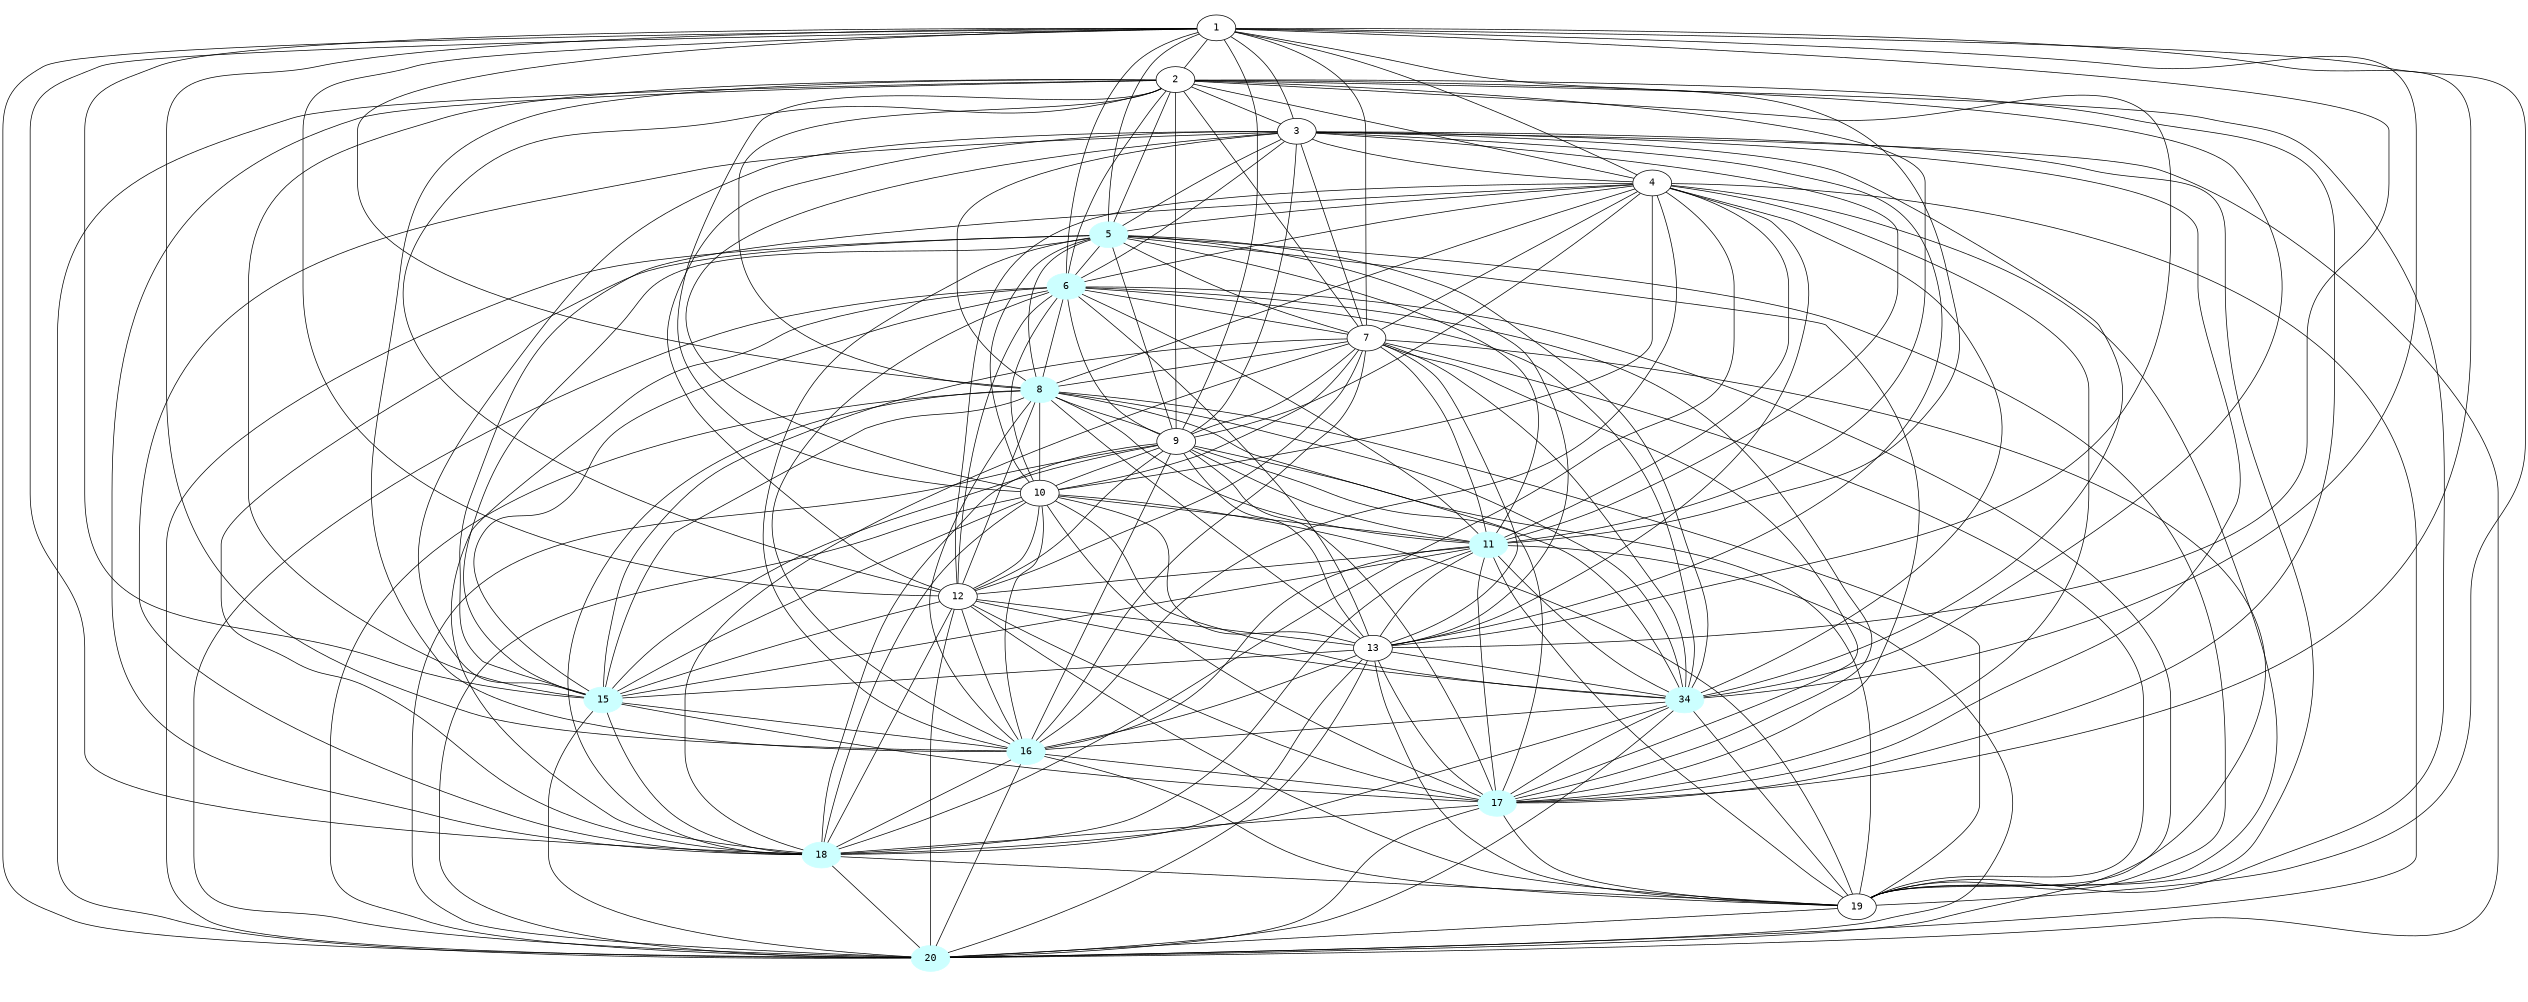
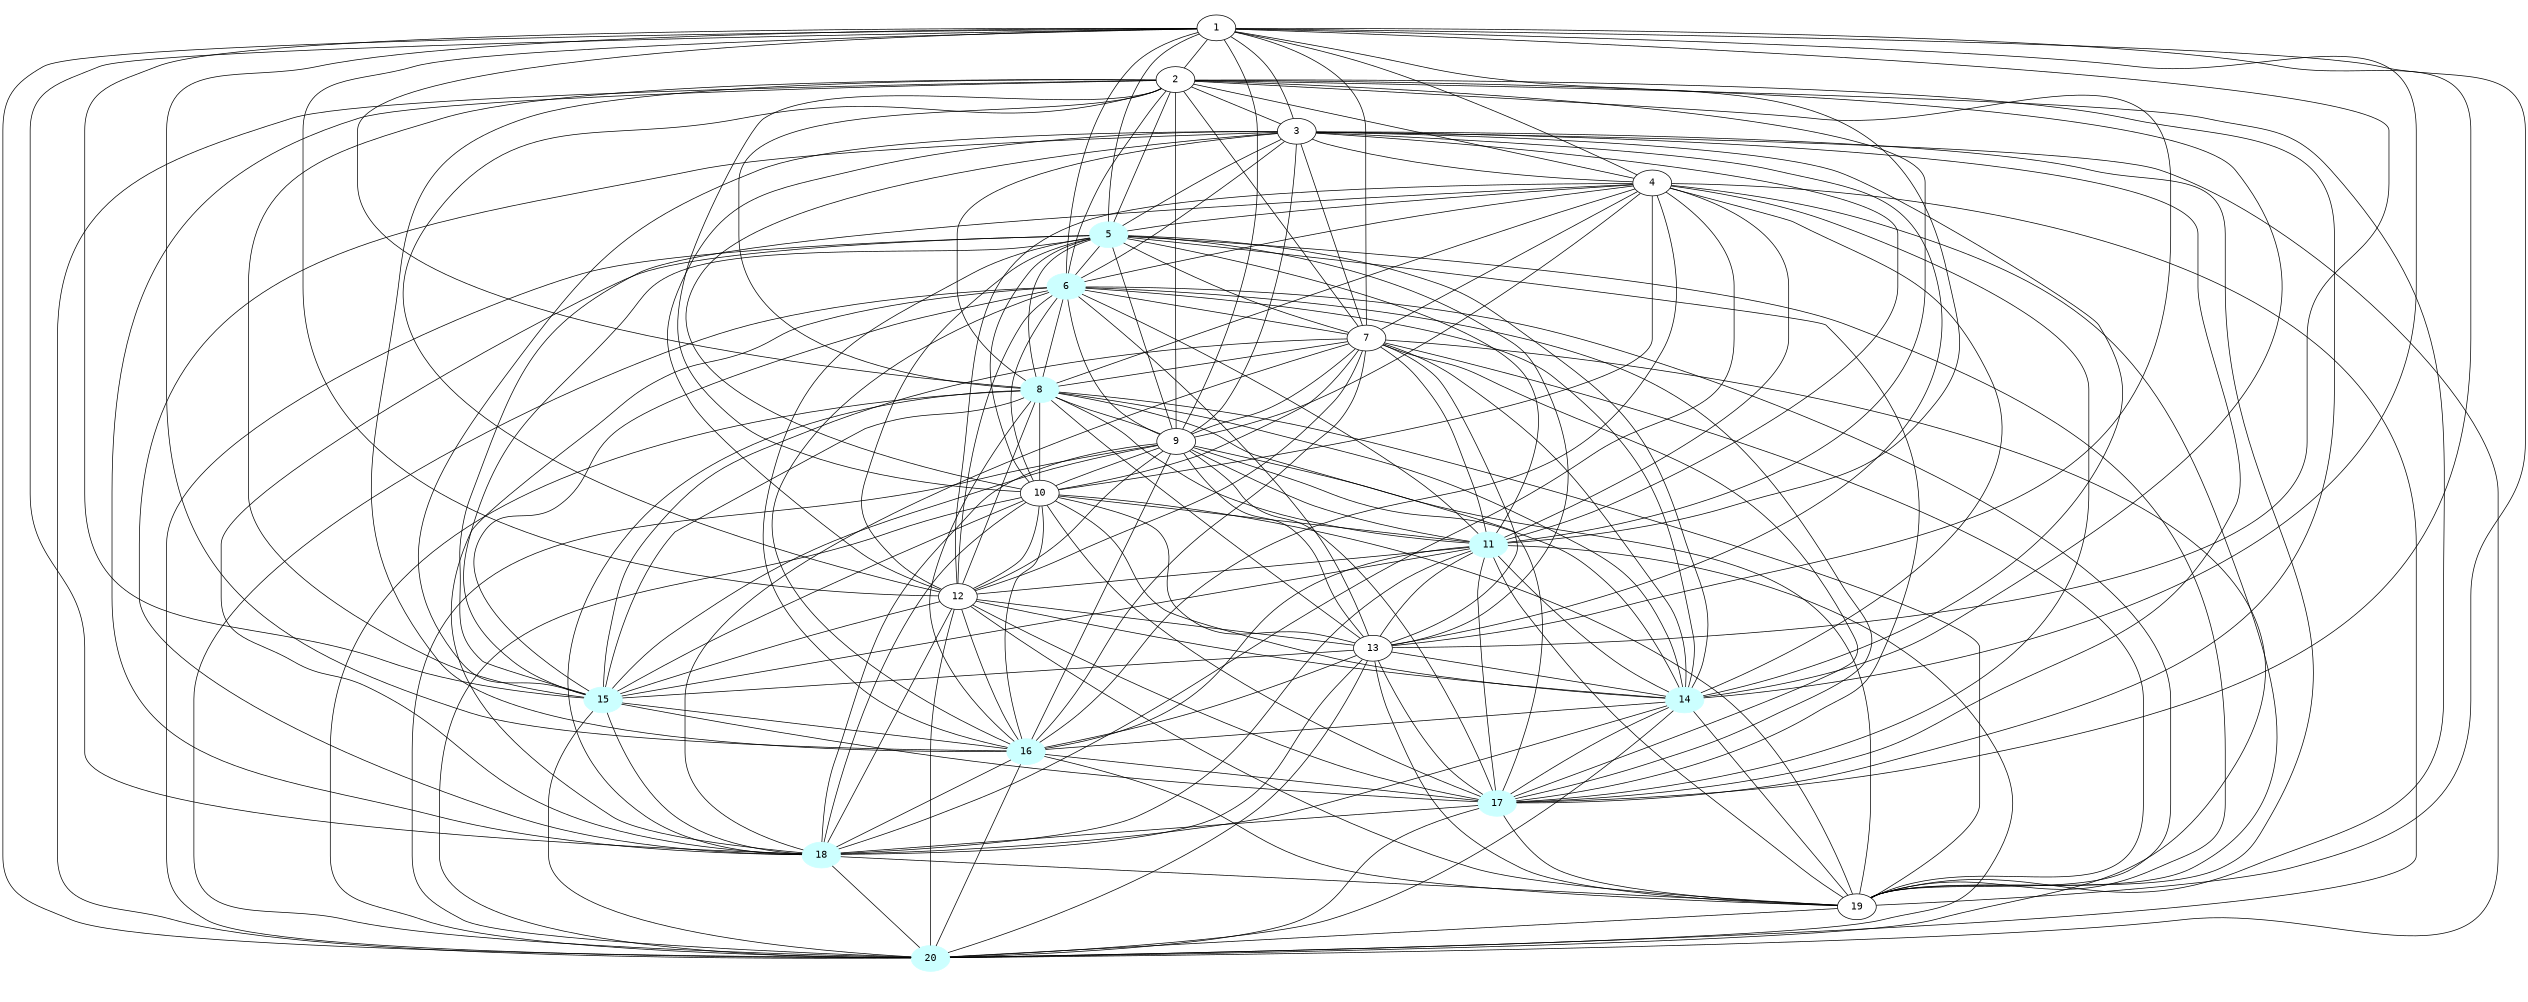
edge "5" -- "12": added
edge "4" -- "13": removed
node "34": label "34" -> "14"
